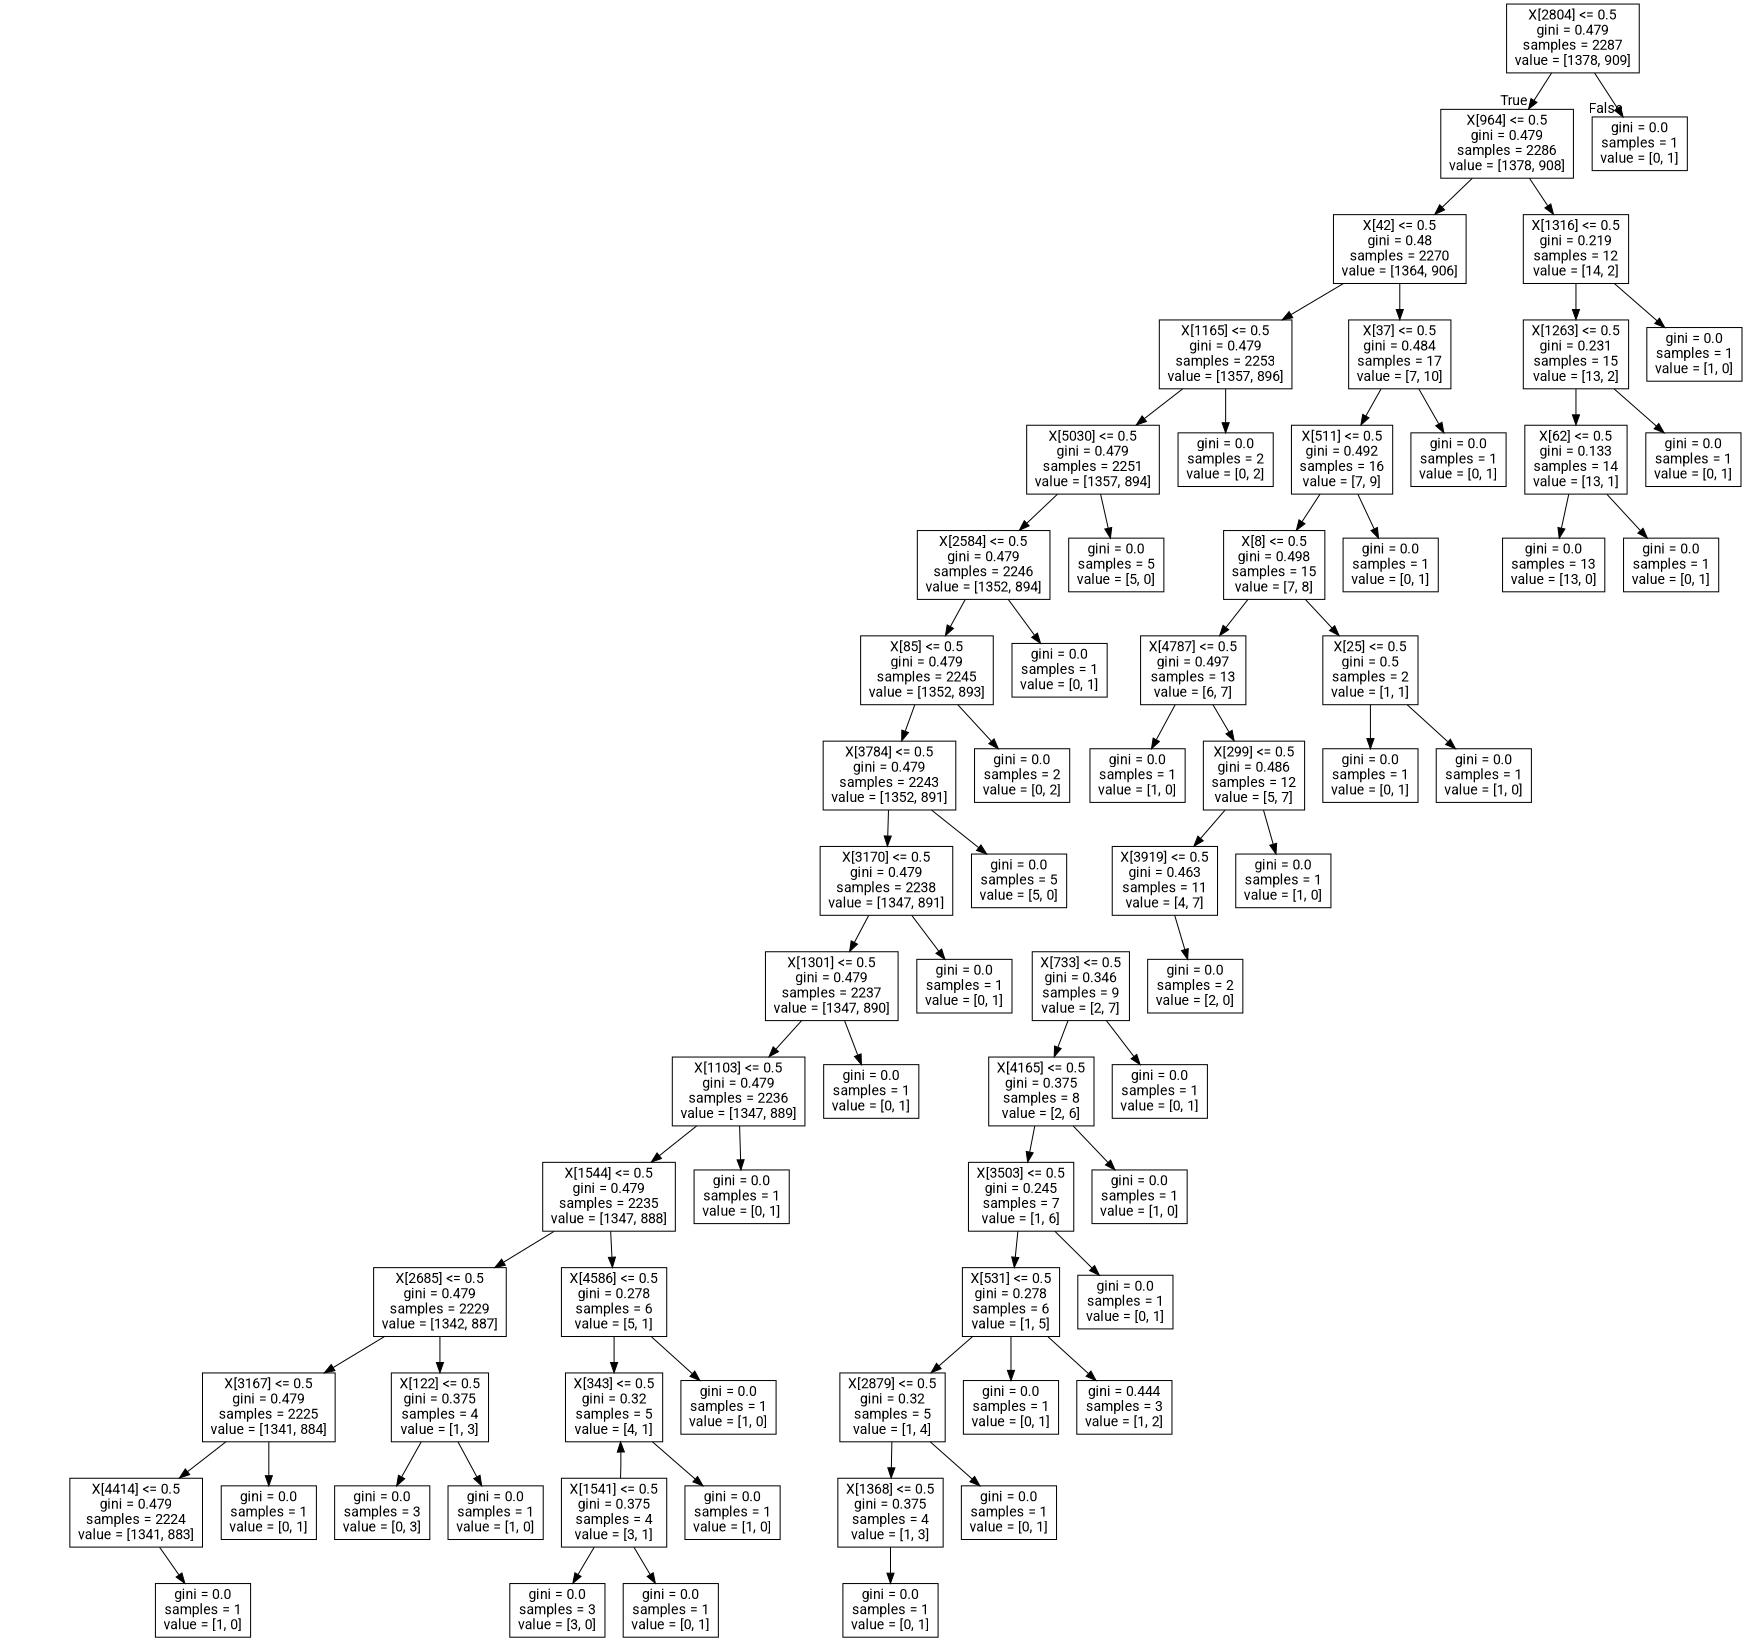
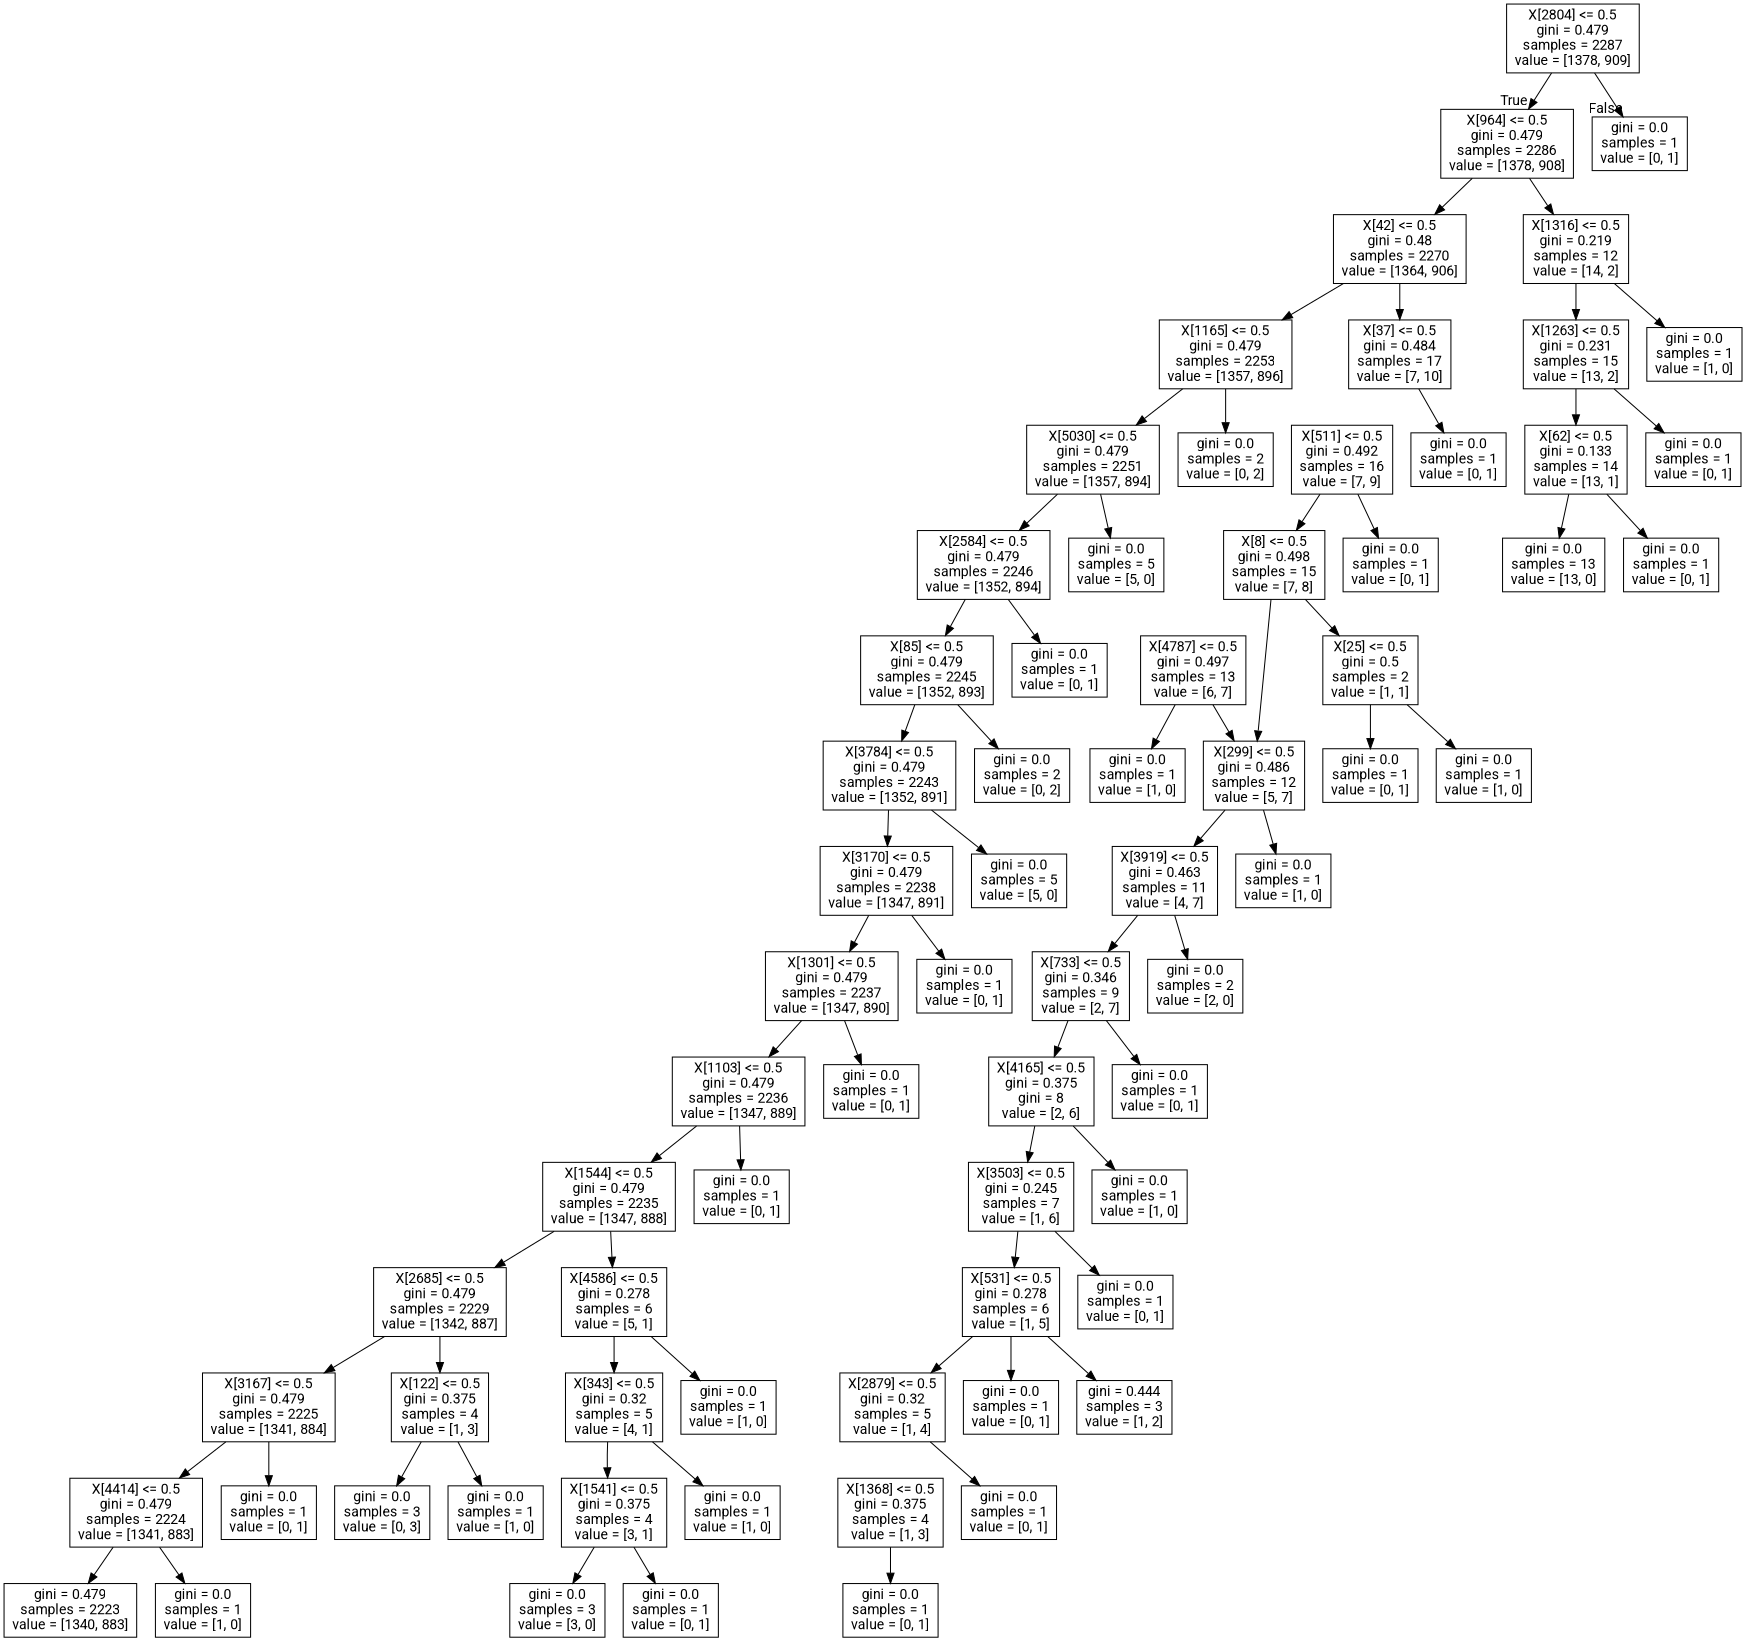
edge "X[37] <= 0.5 gini = 0.484 samples = 17 value = [7, 10]" -> "X[511] <= 0.5 gini = 0.492 samples = 16 value = [7, 9]": removed
edge "X[8] <= 0.5 gini = 0.498 samples = 15 value = [7, 8]" -> "X[4787] <= 0.5 gini = 0.497 samples = 13 value = [6, 7]": now "X[8] <= 0.5 gini = 0.498 samples = 15 value = [7, 8]" -> "X[299] <= 0.5 gini = 0.486 samples = 12 value = [5, 7]"
edge "X[3919] <= 0.5 gini = 0.463 samples = 11 value = [4, 7]" -> "X[733] <= 0.5 gini = 0.346 samples = 9 value = [2, 7]": added
node "X[4165] <= 0.5 gini = 0.375 samples = 8 value = [2, 6]": label "X[4165] <= 0.5 gini = 0.375 samples = 8 value = [2, 6]" -> "X[4165] <= 0.5 gini = 0.375 gini = 8 value = [2, 6]"
edge "X[2879] <= 0.5 gini = 0.32 samples = 5 value = [1, 4]" -> "X[1368] <= 0.5 gini = 0.375 samples = 4 value = [1, 3]": removed
edge "X[1541] <= 0.5 gini = 0.375 samples = 4 value = [3, 1]" -> "X[343] <= 0.5 gini = 0.32 samples = 5 value = [4, 1]": reversed
node "gini = 0.479 samples = 2223 value = [1340, 883]": added
